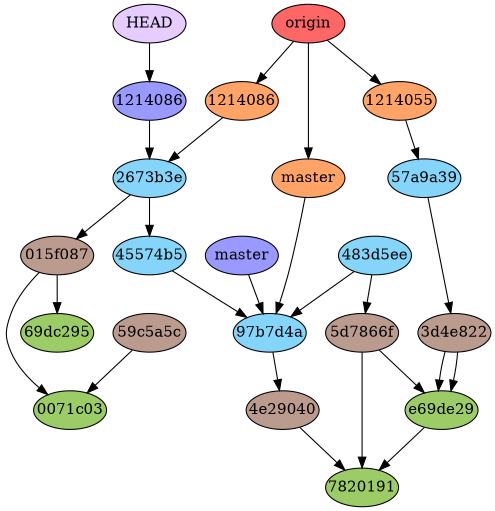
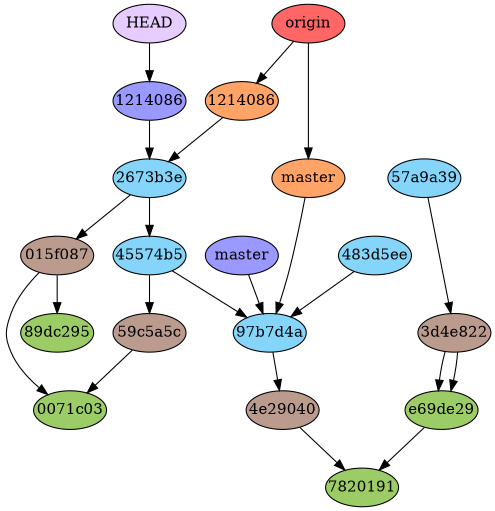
node "1214055": removed
edge "45574b5" -> "59c5a5c": added
node "69dc295": label "69dc295" -> "89dc295"
node "5d7866f": removed
